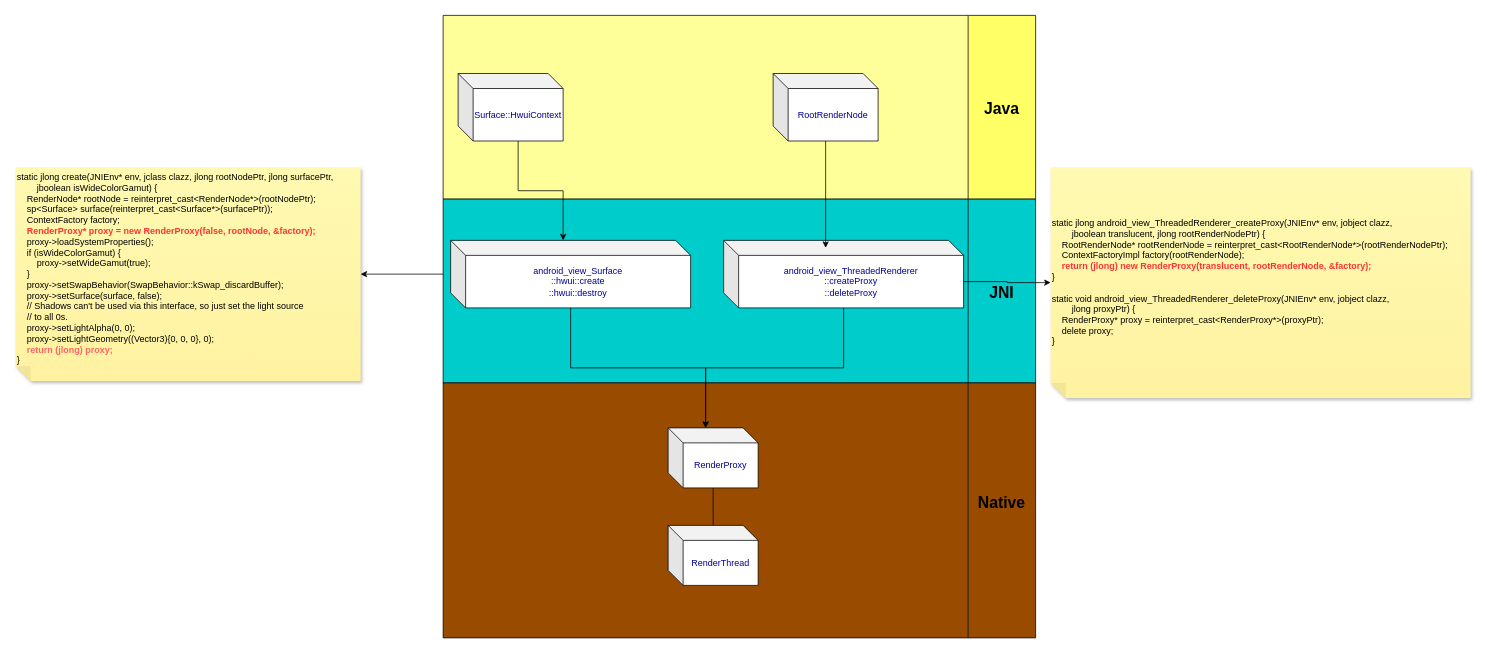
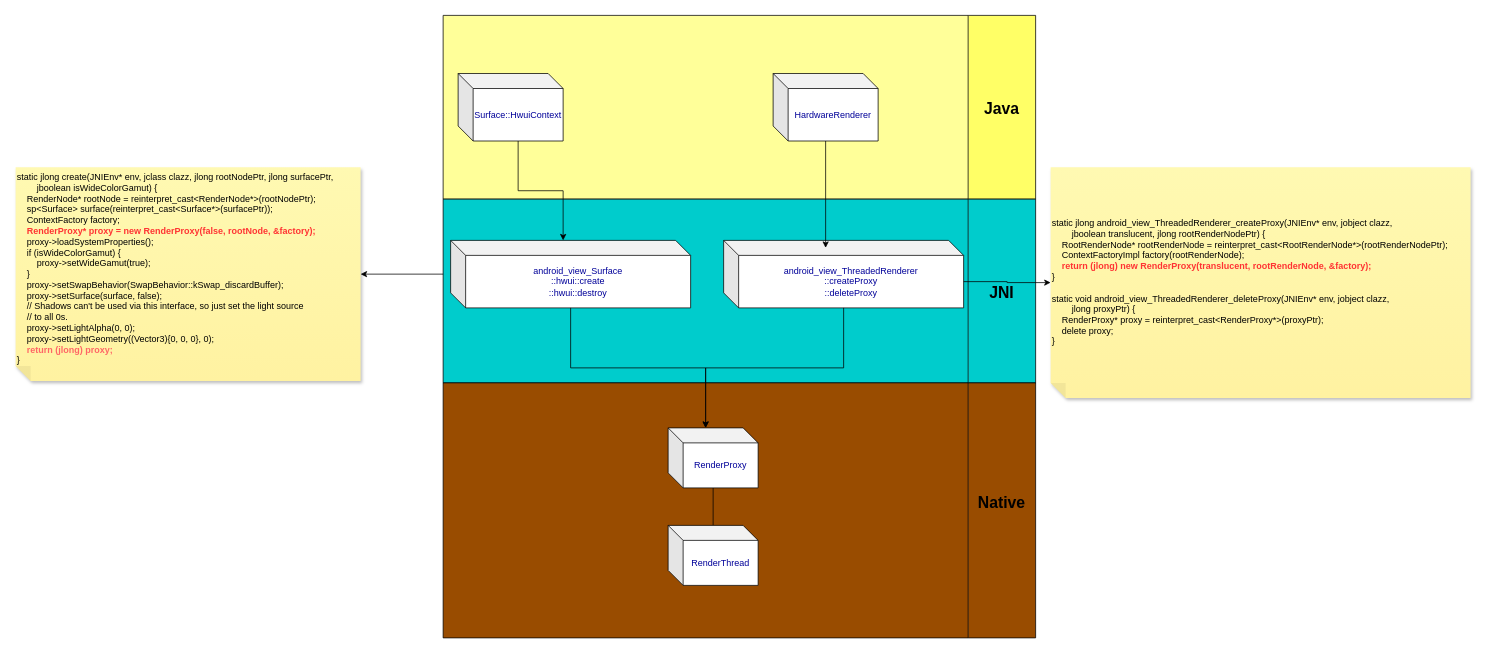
node "RootRenderNode": label "RootRenderNode" -> "HardwareRenderer"
